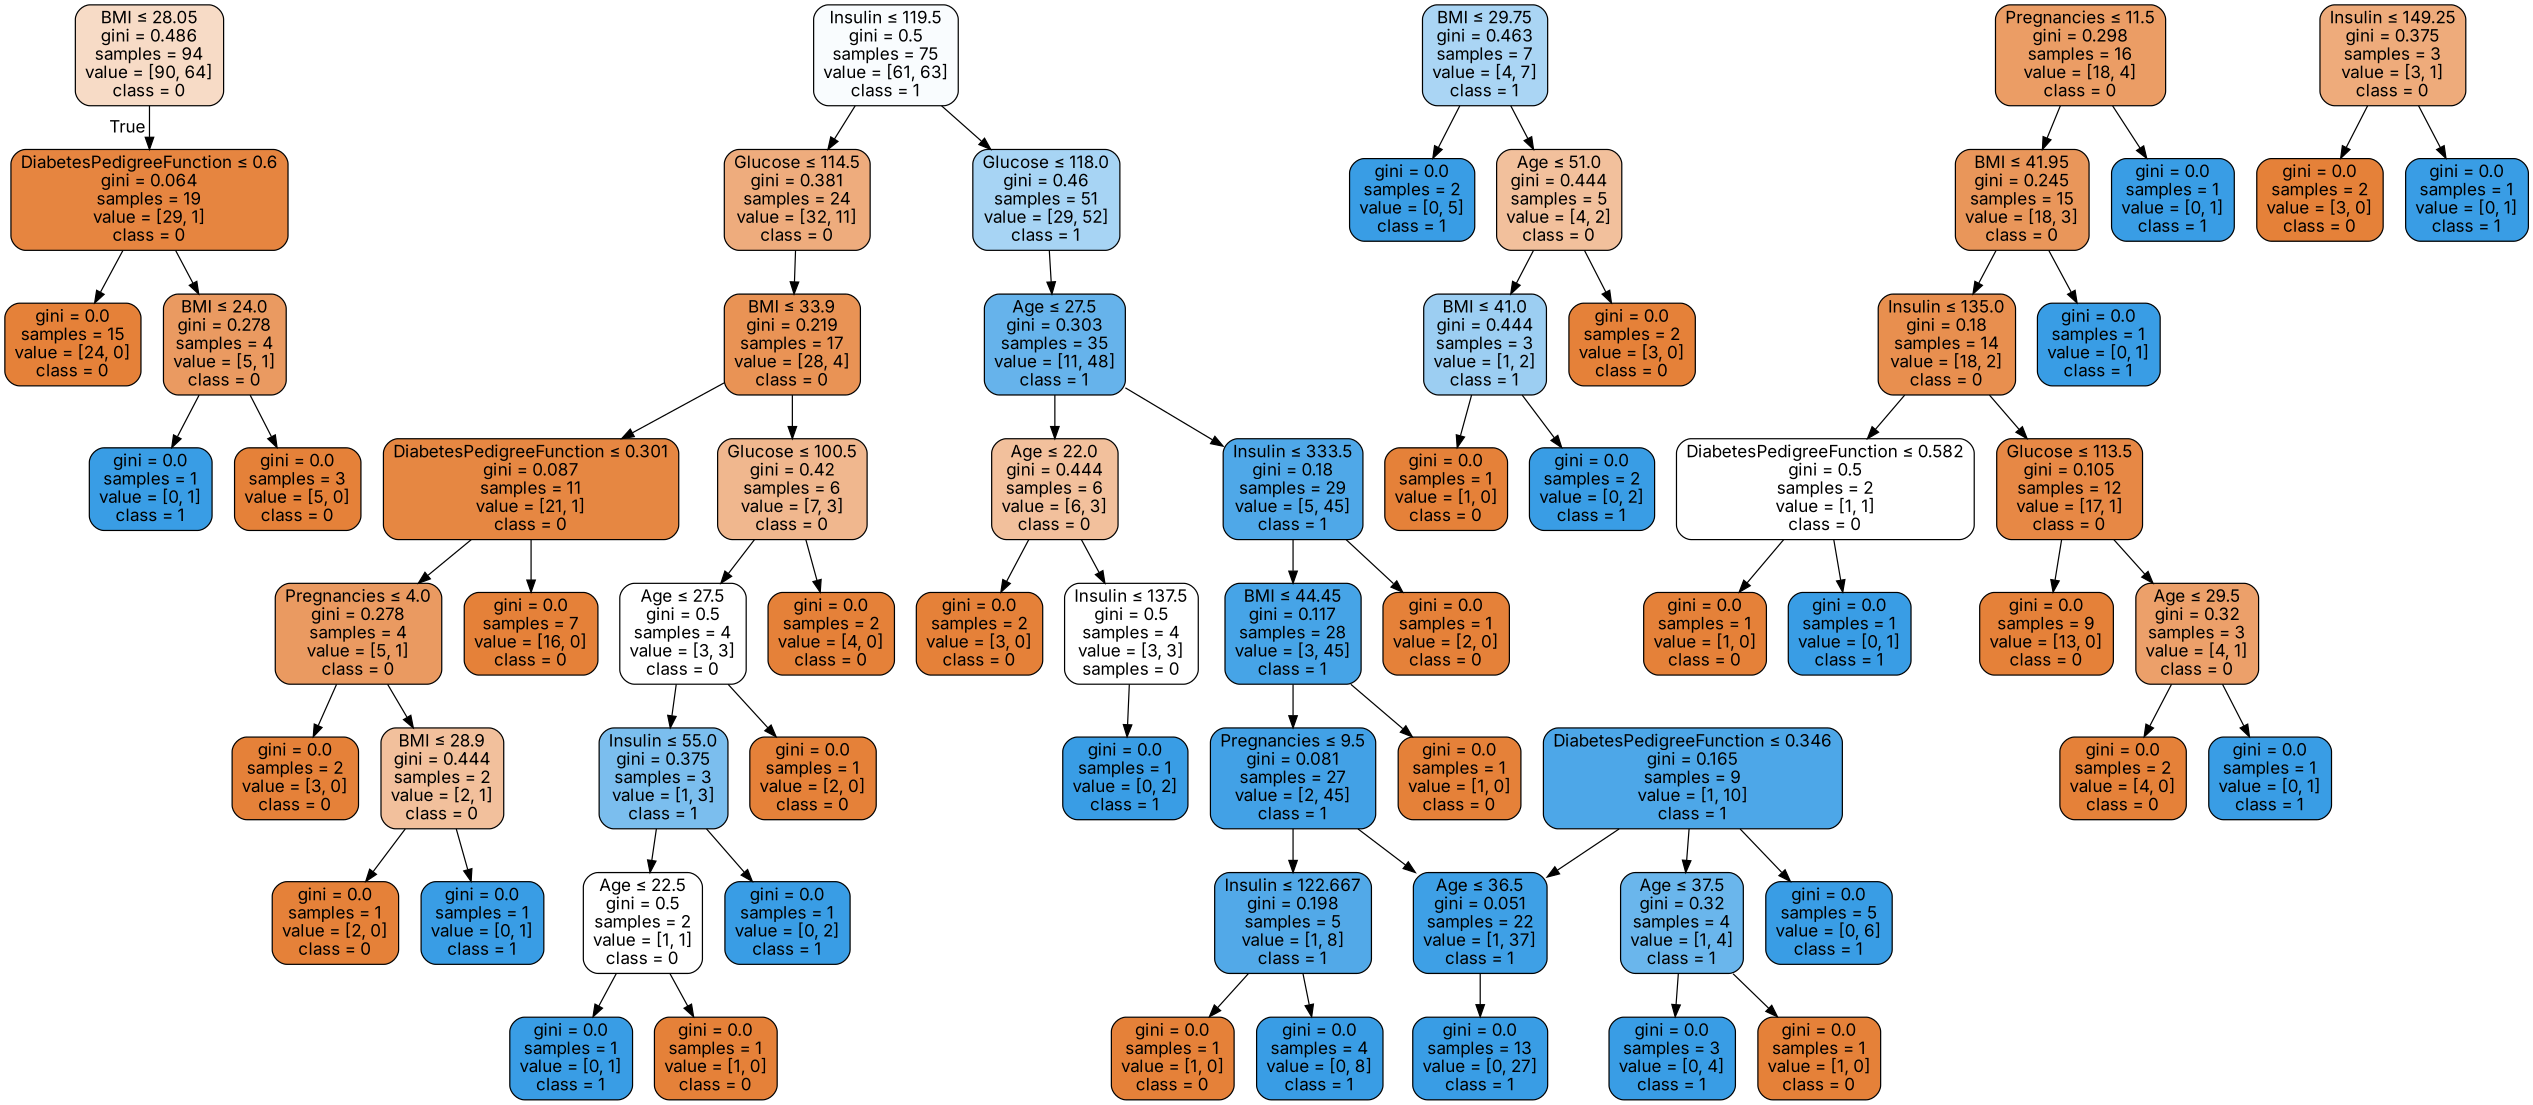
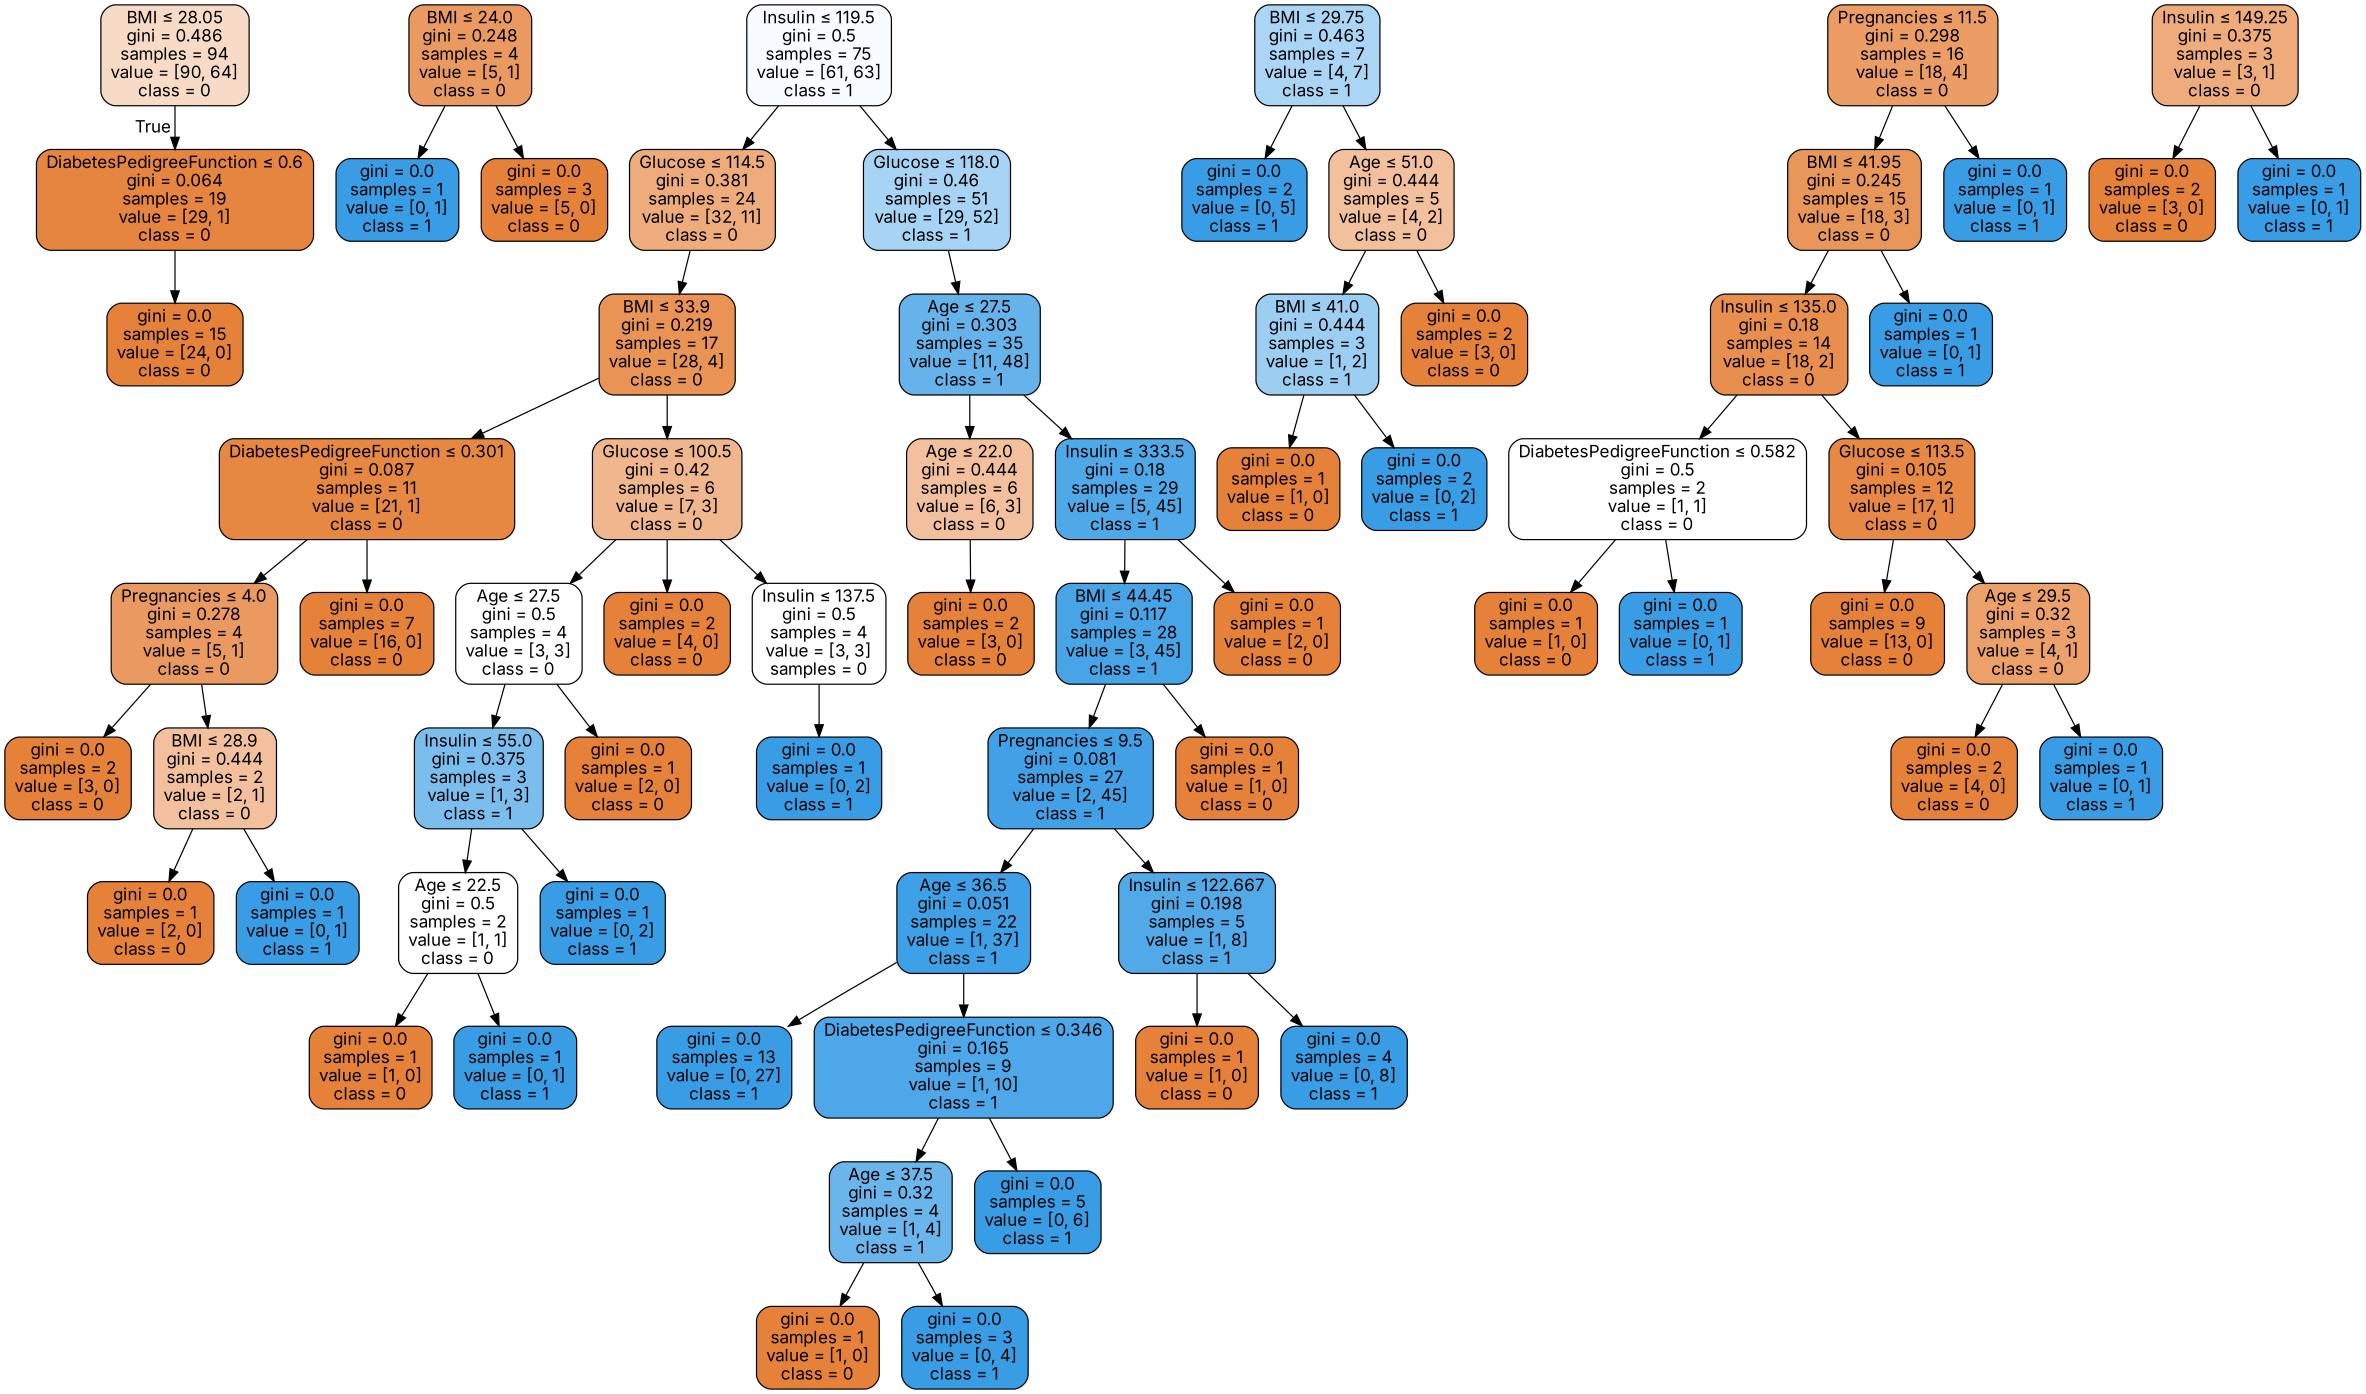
edge "DiabetesPedigreeFunction ≤ 0.6" -> "BMI ≤ 24.0": removed
node "BMI ≤ 24.0": text "gini = 0.278" -> "gini = 0.248"
edge "Age ≤ 22.0" -> "Insulin ≤ 137.5": now "Glucose ≤ 100.5" -> "Insulin ≤ 137.5"
edge "DiabetesPedigreeFunction ≤ 0.346" -> "Age ≤ 36.5": reversed
